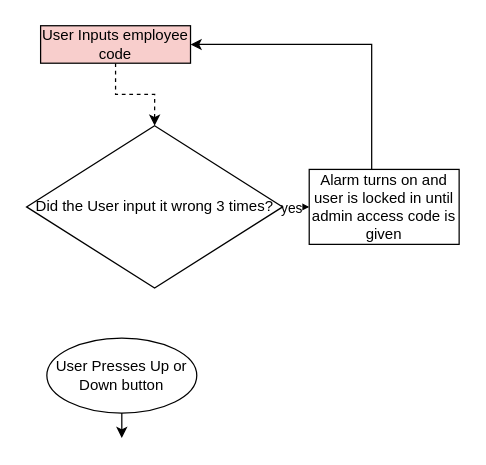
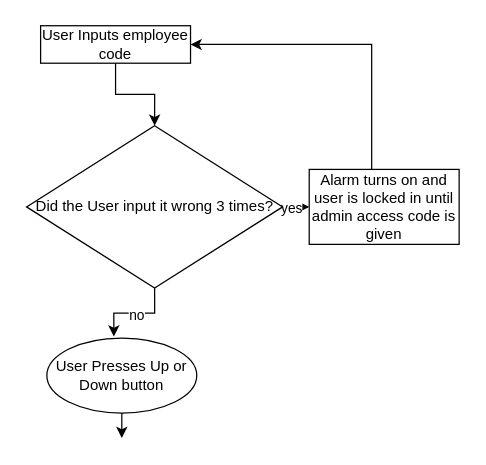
node "User Inputs employee code": fillcolor #f8cecc -> #ffffff
edge "User Inputs employee code" -> "Did the User input it wrong 3 times?": style dashed -> solid
edge "Did the User input it wrong 3 times?" -> "User Presses Up or Down button": added, label "no"
